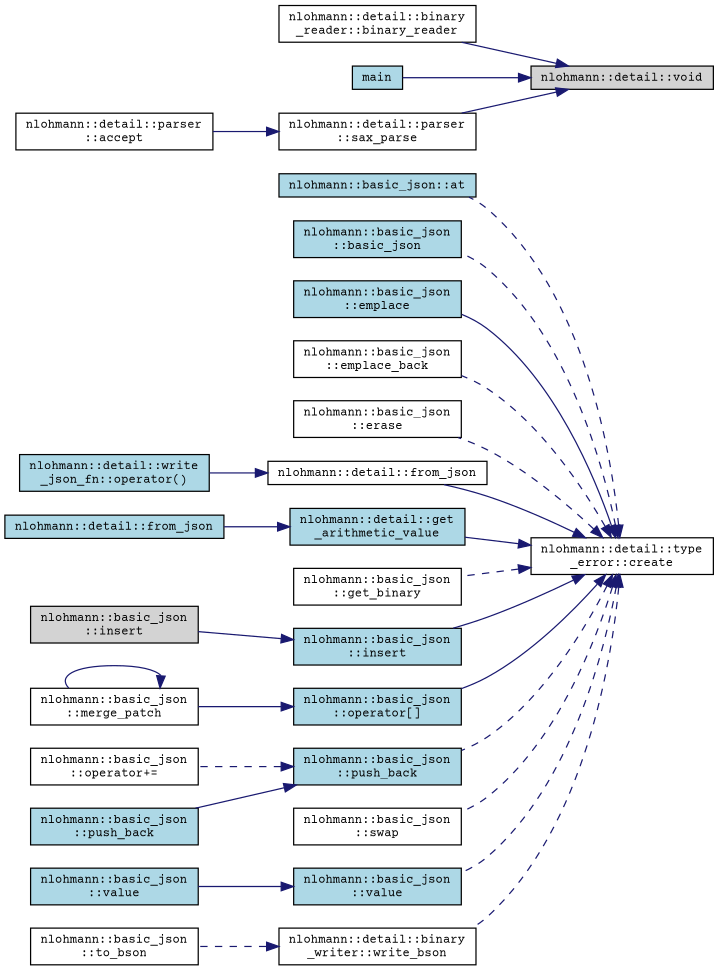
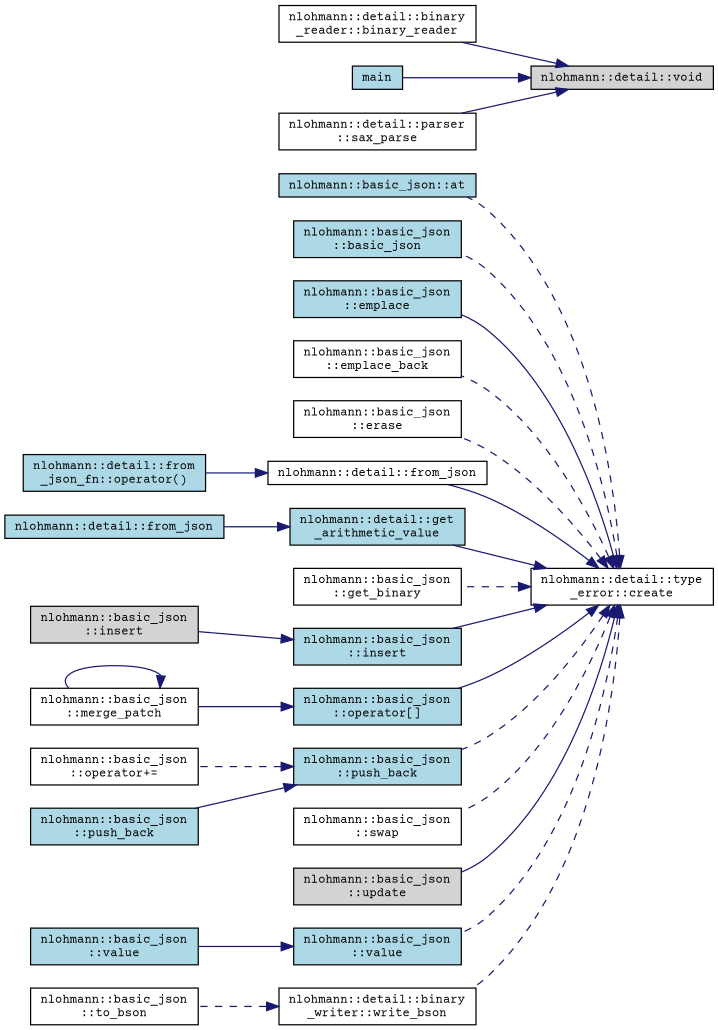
node "nlohmann::detail::parser ::accept": removed
node "nlohmann::detail::write _json_fn::operator()": label "nlohmann::detail::write _json_fn::operator()" -> "nlohmann::detail::from _json_fn::operator()"
node "nlohmann::basic_json ::update": added
